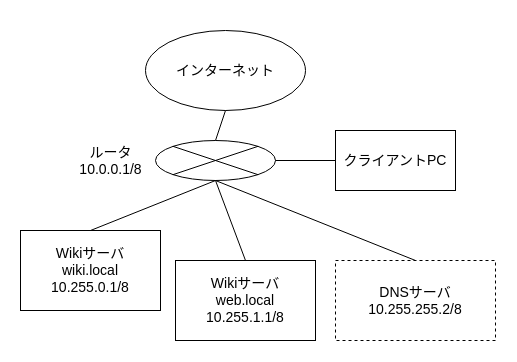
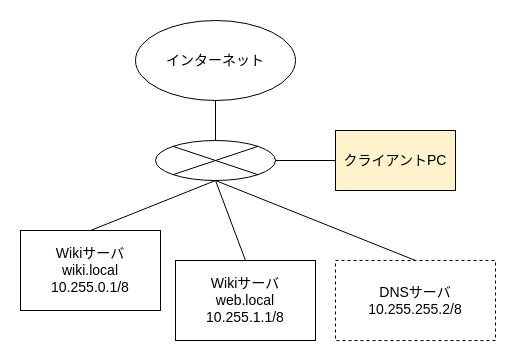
node "インターネット": moved (226, 71) -> (216, 61)
node "ルータ 10.0.0.1/8": removed
node "クライアントPC": fillcolor #ffffff -> #fff2cc
